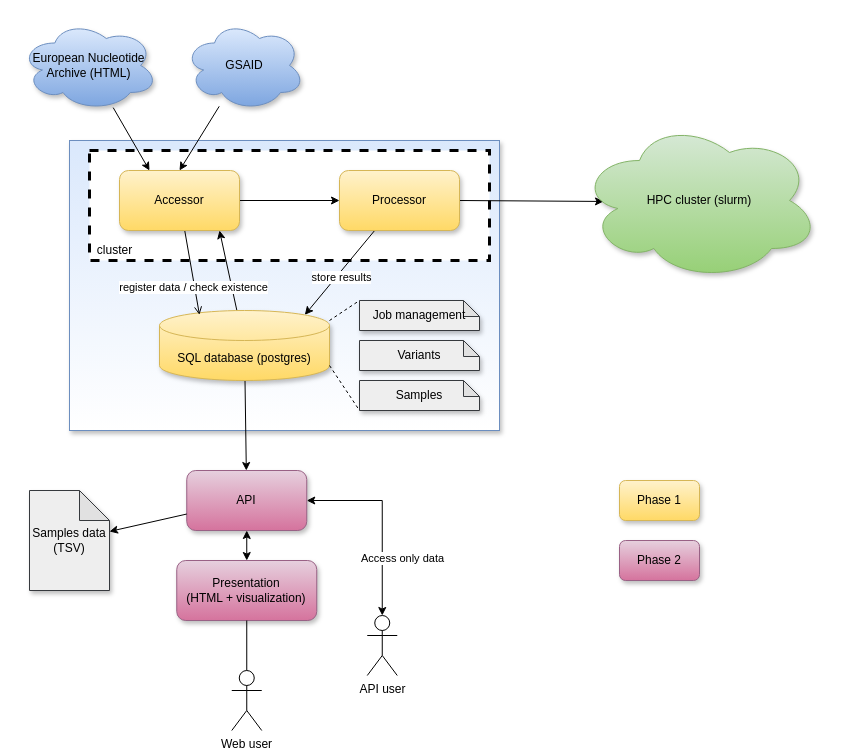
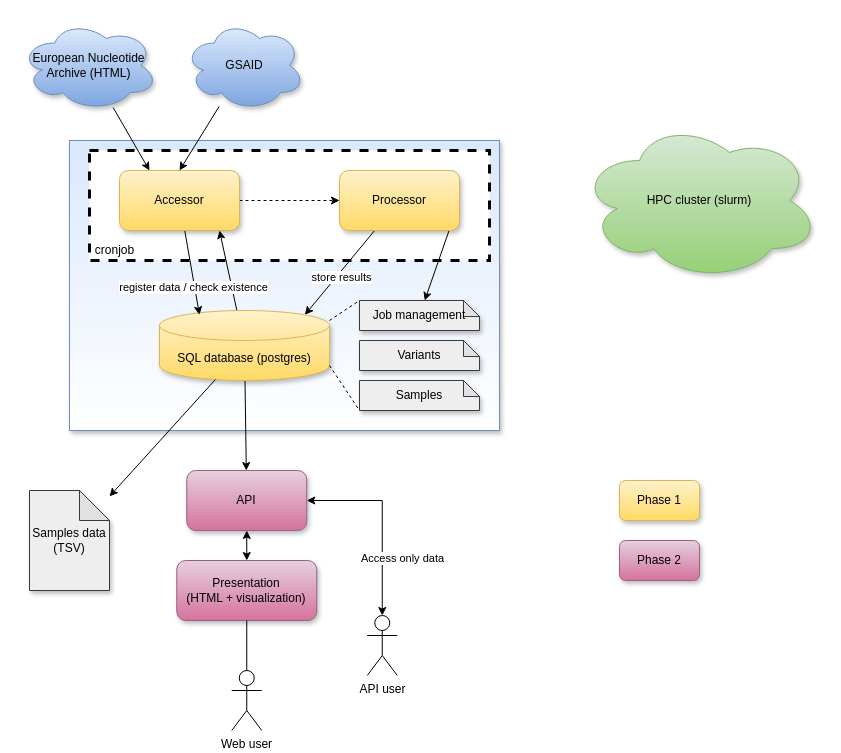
edge "Accessor" -> "Processor": style solid -> dashed
edge "Processor" -> "HPC cluster (slurm)": now "Processor" -> "Job management"
node "cluster": label "cluster" -> "cronjob"
edge "Accessor" -> "SQL database (postgres)": arrowhead open -> classic
edge "API" -> "Samples data (TSV)": now "SQL database (postgres)" -> "Samples data (TSV)"
